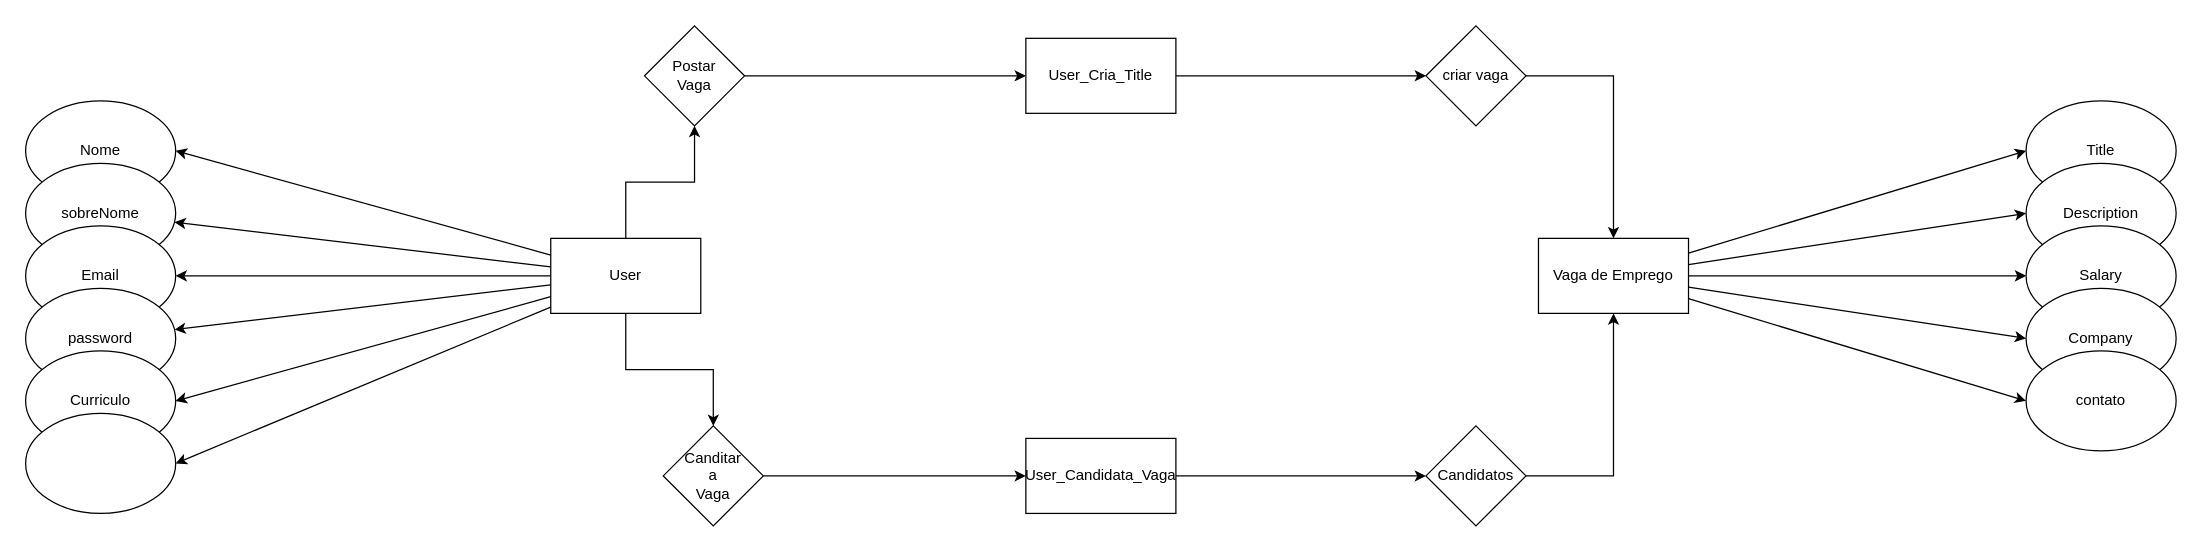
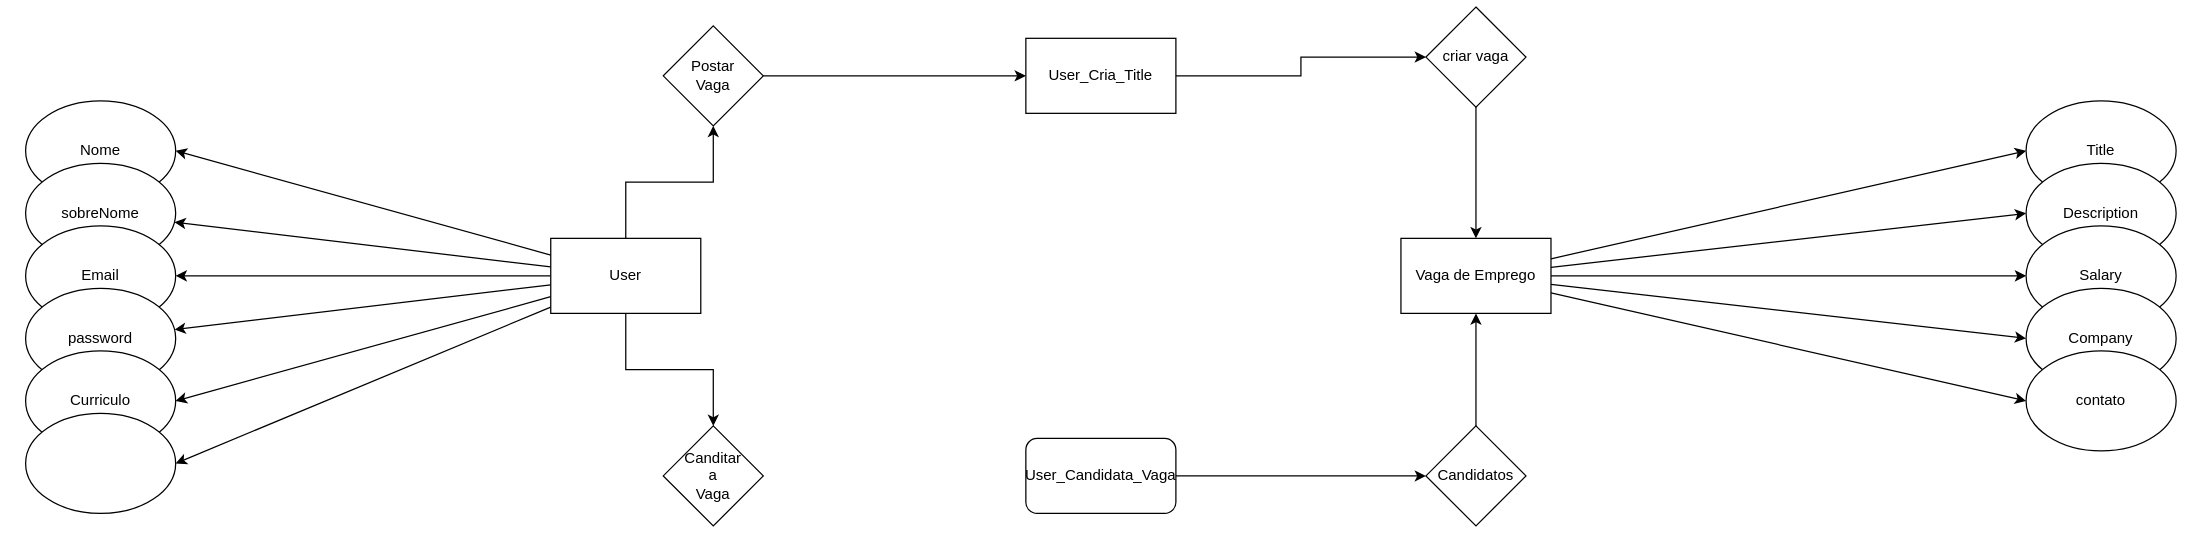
node "Postar Vaga": moved (694, 76) -> (713, 76)
node "criar vaga": moved (1476, 76) -> (1476, 57)
node "Vaga de Emprego": moved (1613, 276) -> (1476, 276)
edge "Canditar a Vaga" -> "User_Candidata_Vaga": removed
node "User_Candidata_Vaga": shape rectangle -> rounded rectangle
